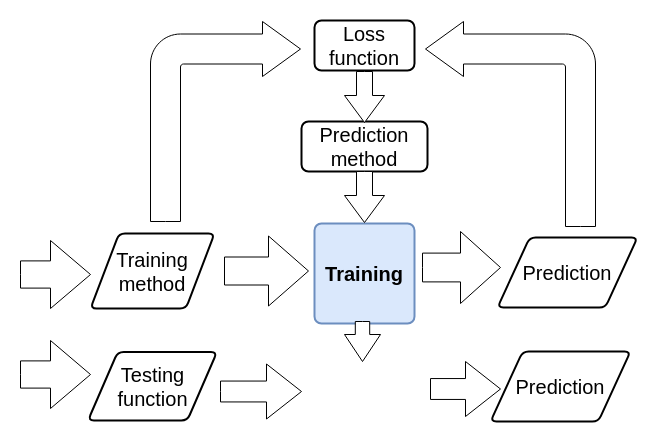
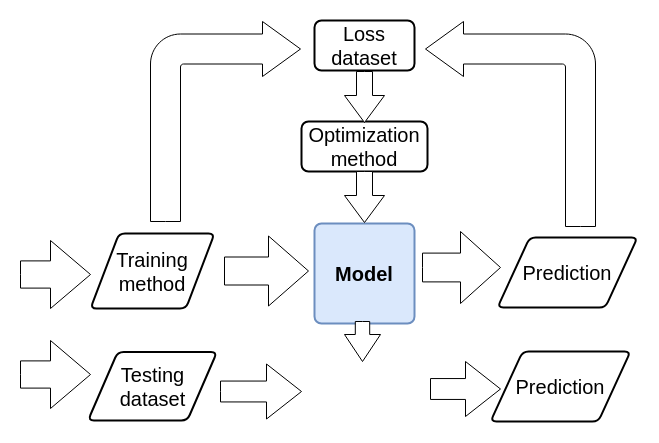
node "Loss function": label "Loss function" -> "Loss dataset"
node "Prediction method": label "Prediction method" -> "Optimization method"
node "Training": label "Training" -> "Model"
node "Testing function": label "Testing function" -> "Testing dataset"
